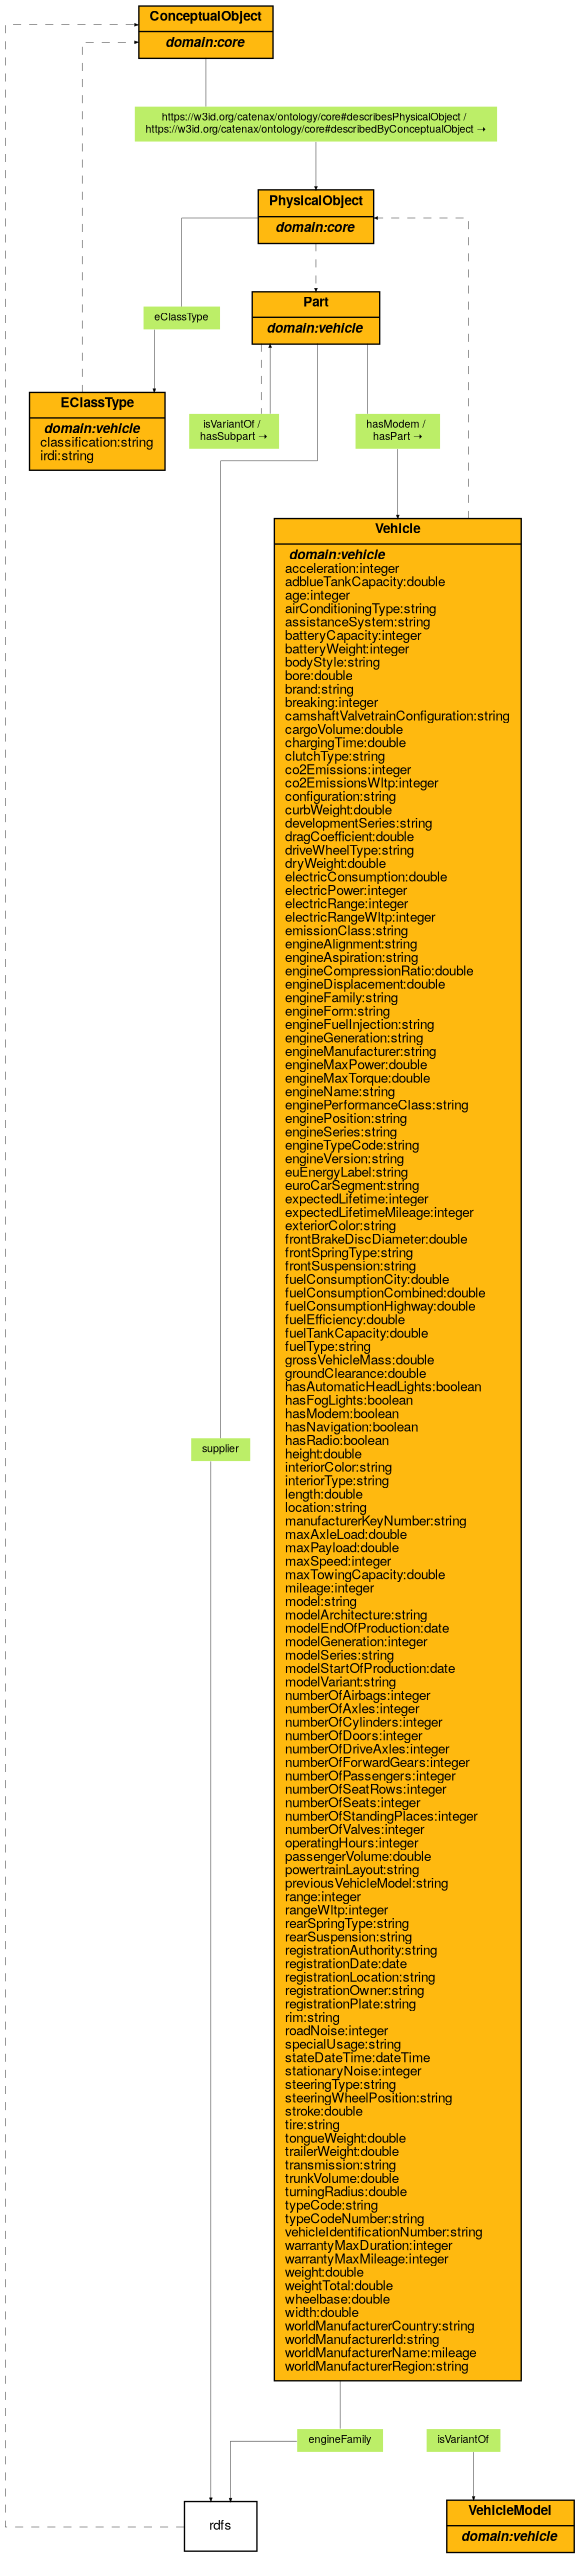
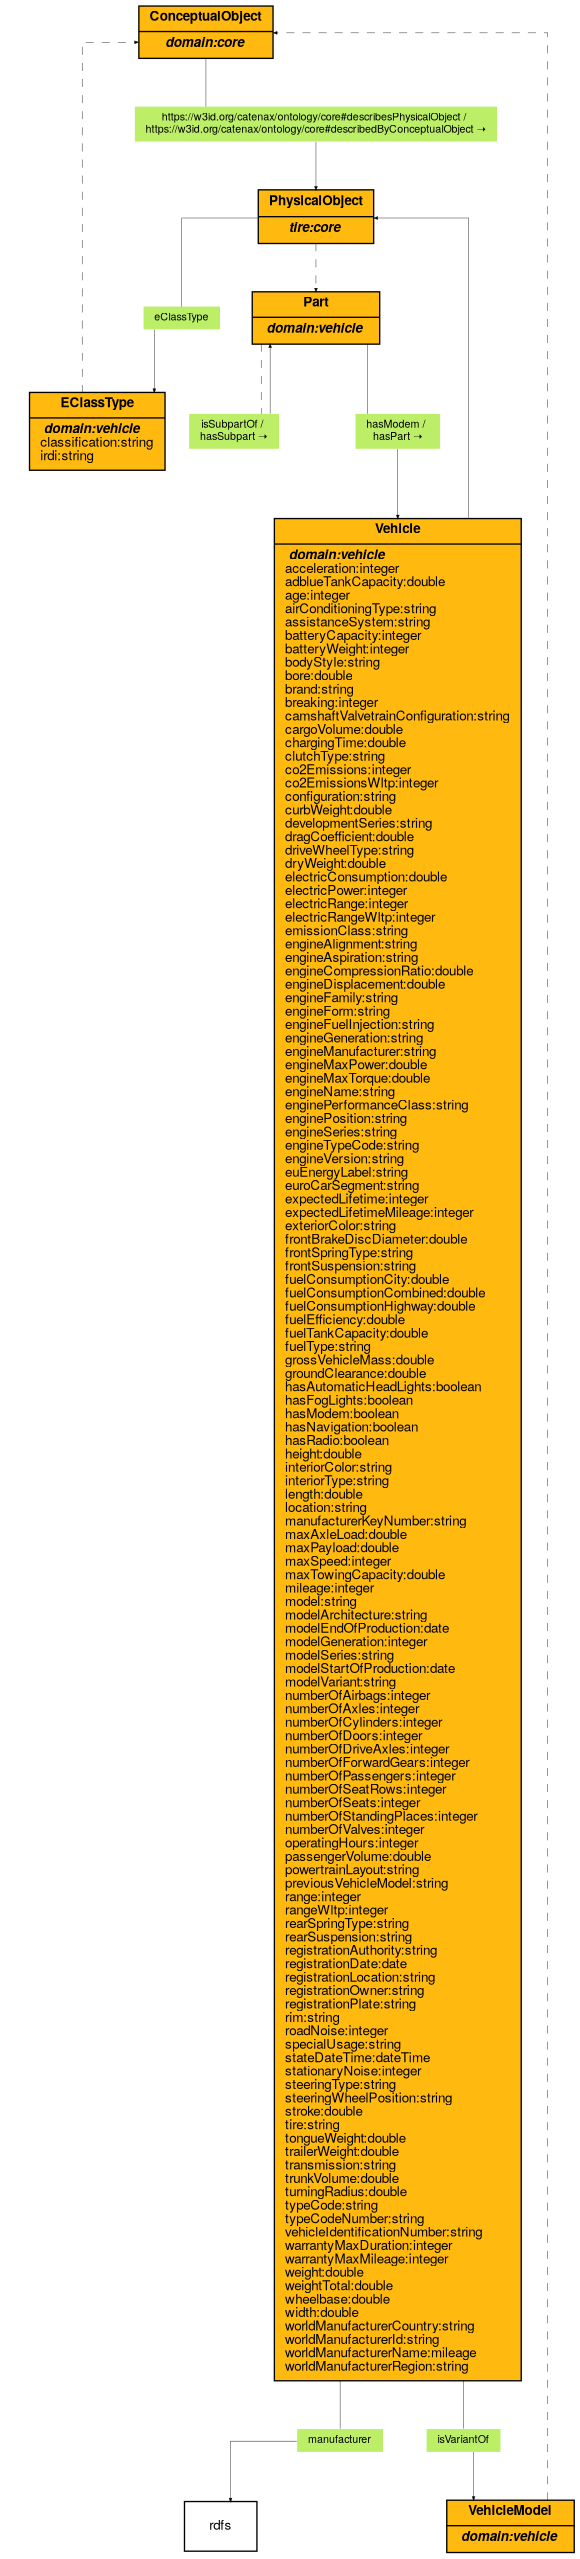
node "PhysicalObject": text "domain:core" -> "tire:core"
edge "Vehicle" -> "PhysicalObject": style dashed -> solid
node "isVariantOf / hasSubpart ➝": label "isVariantOf / hasSubpart ➝" -> "isSubpartOf / hasSubpart ➝"
edge "rdfs" -> "ConceptualObject": now "VehicleModel" -> "ConceptualObject"
node "supplier": removed
edge "Vehicle" -- "isVariantOf": added
node "engineFamily": label "engineFamily" -> "manufacturer"
